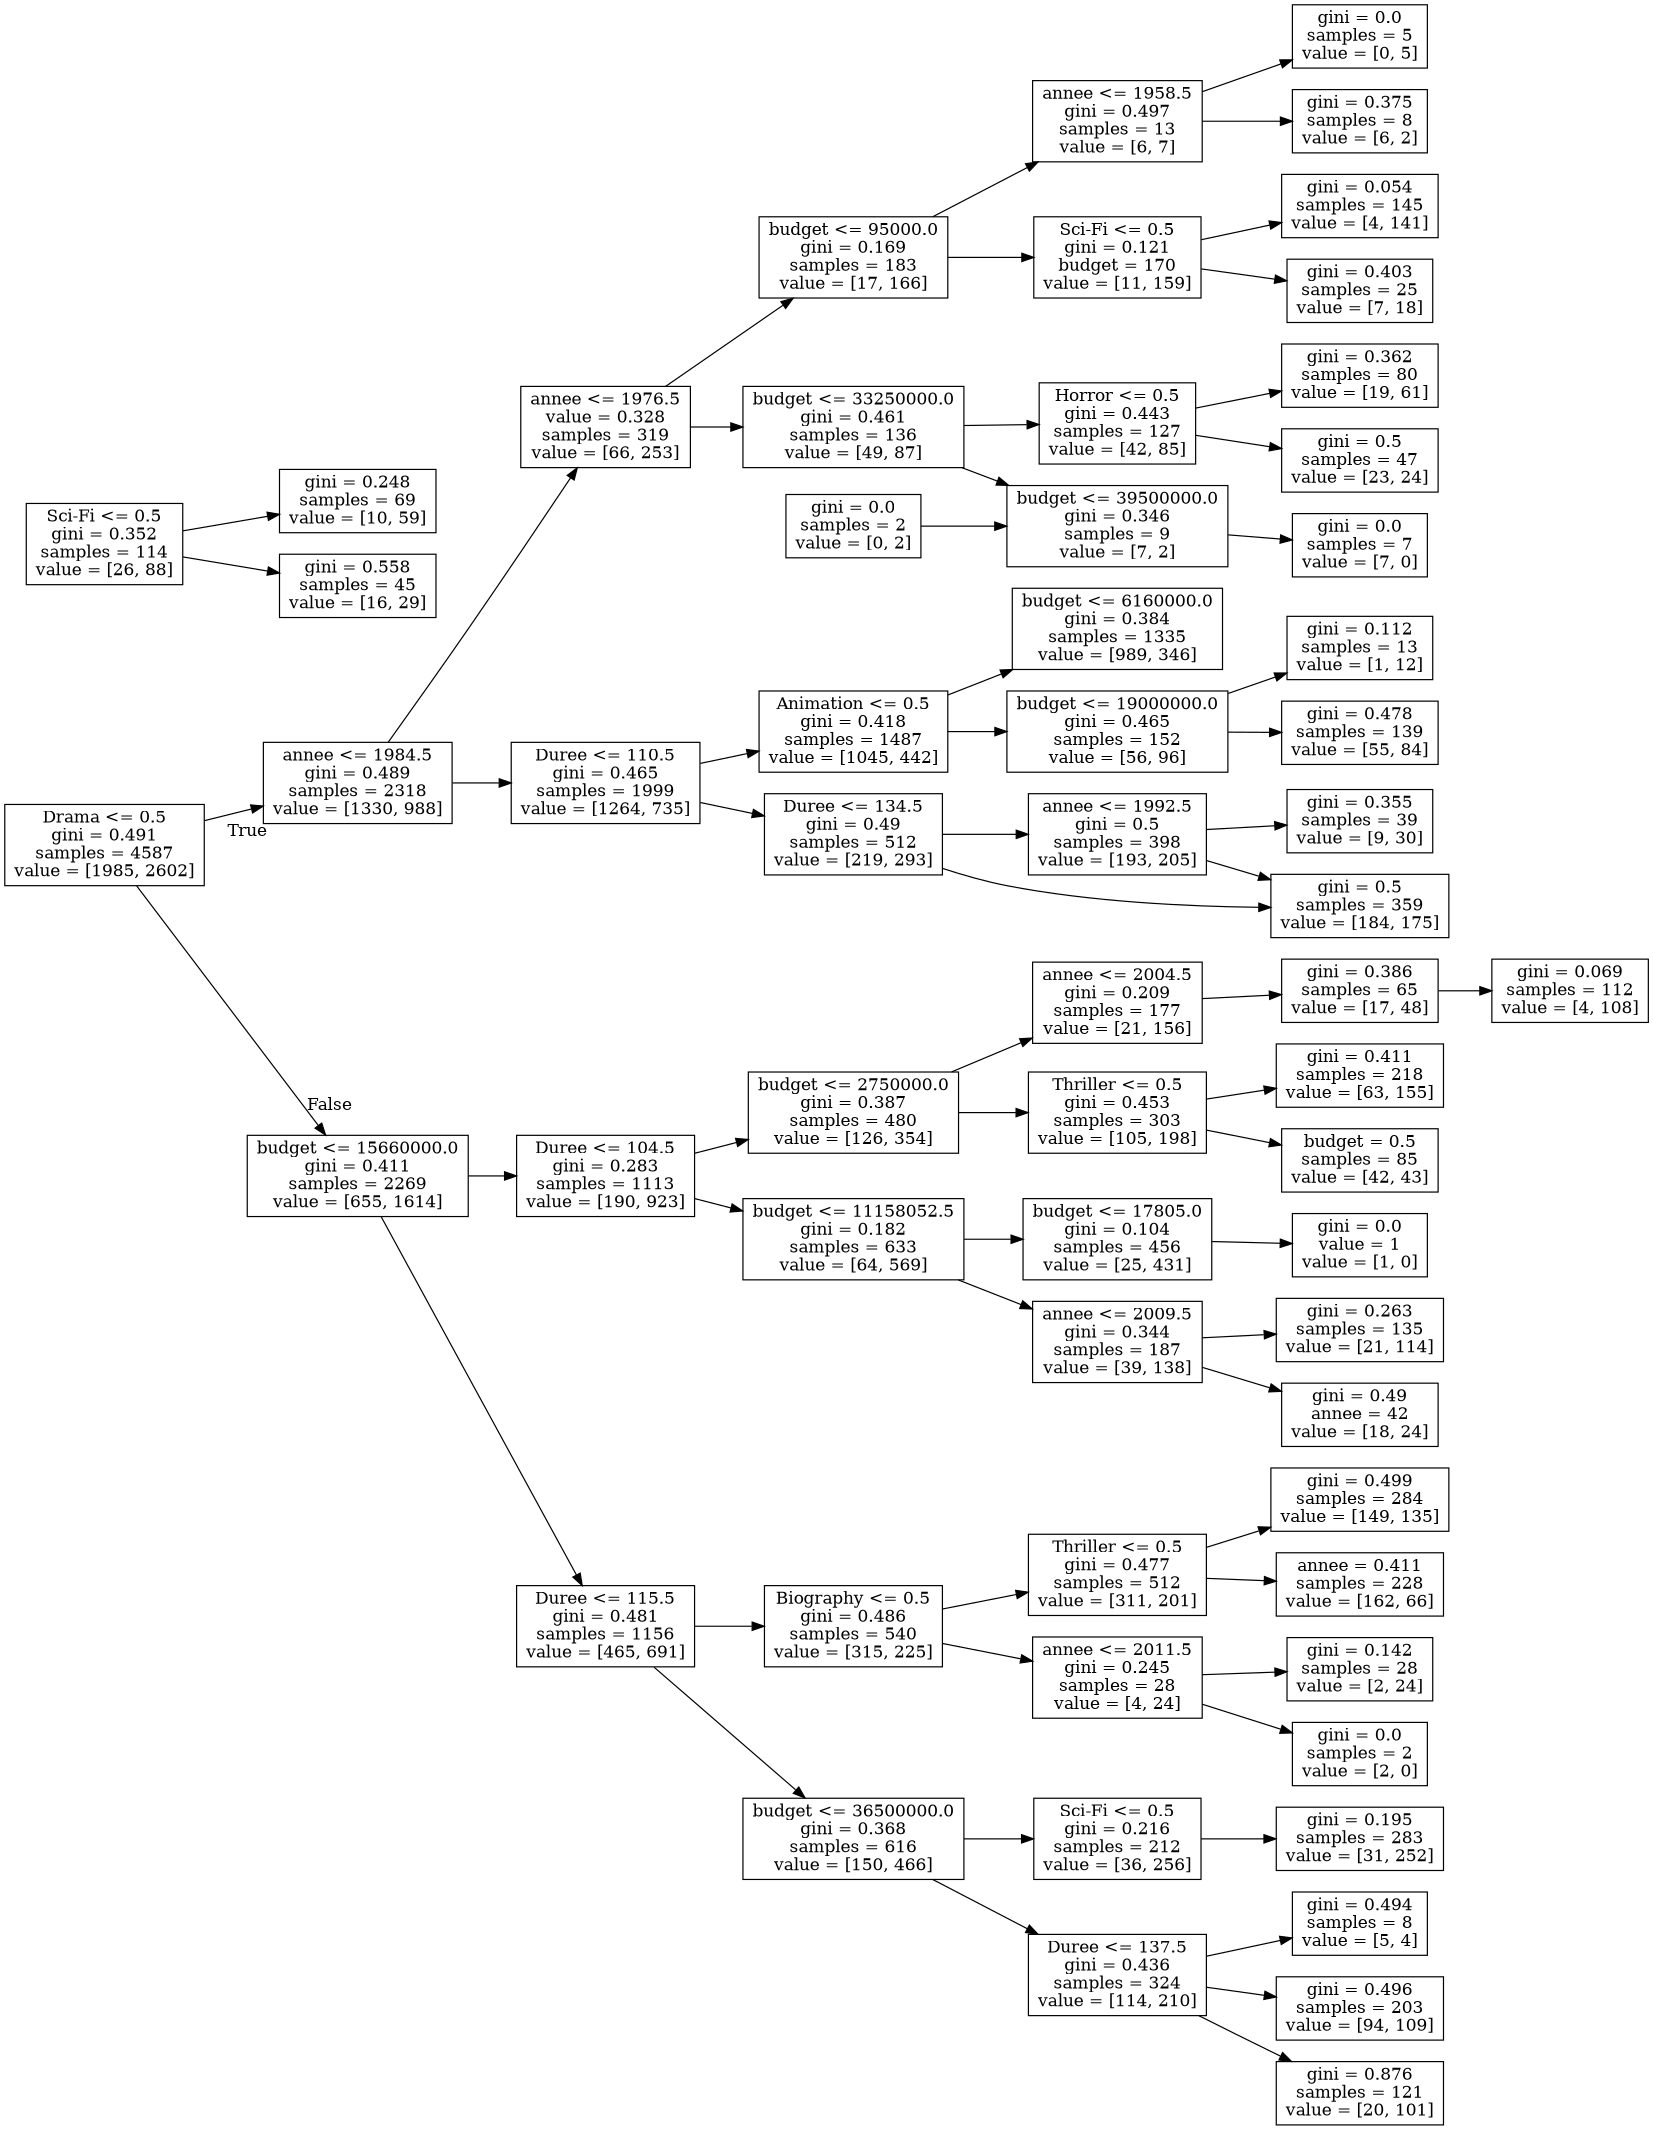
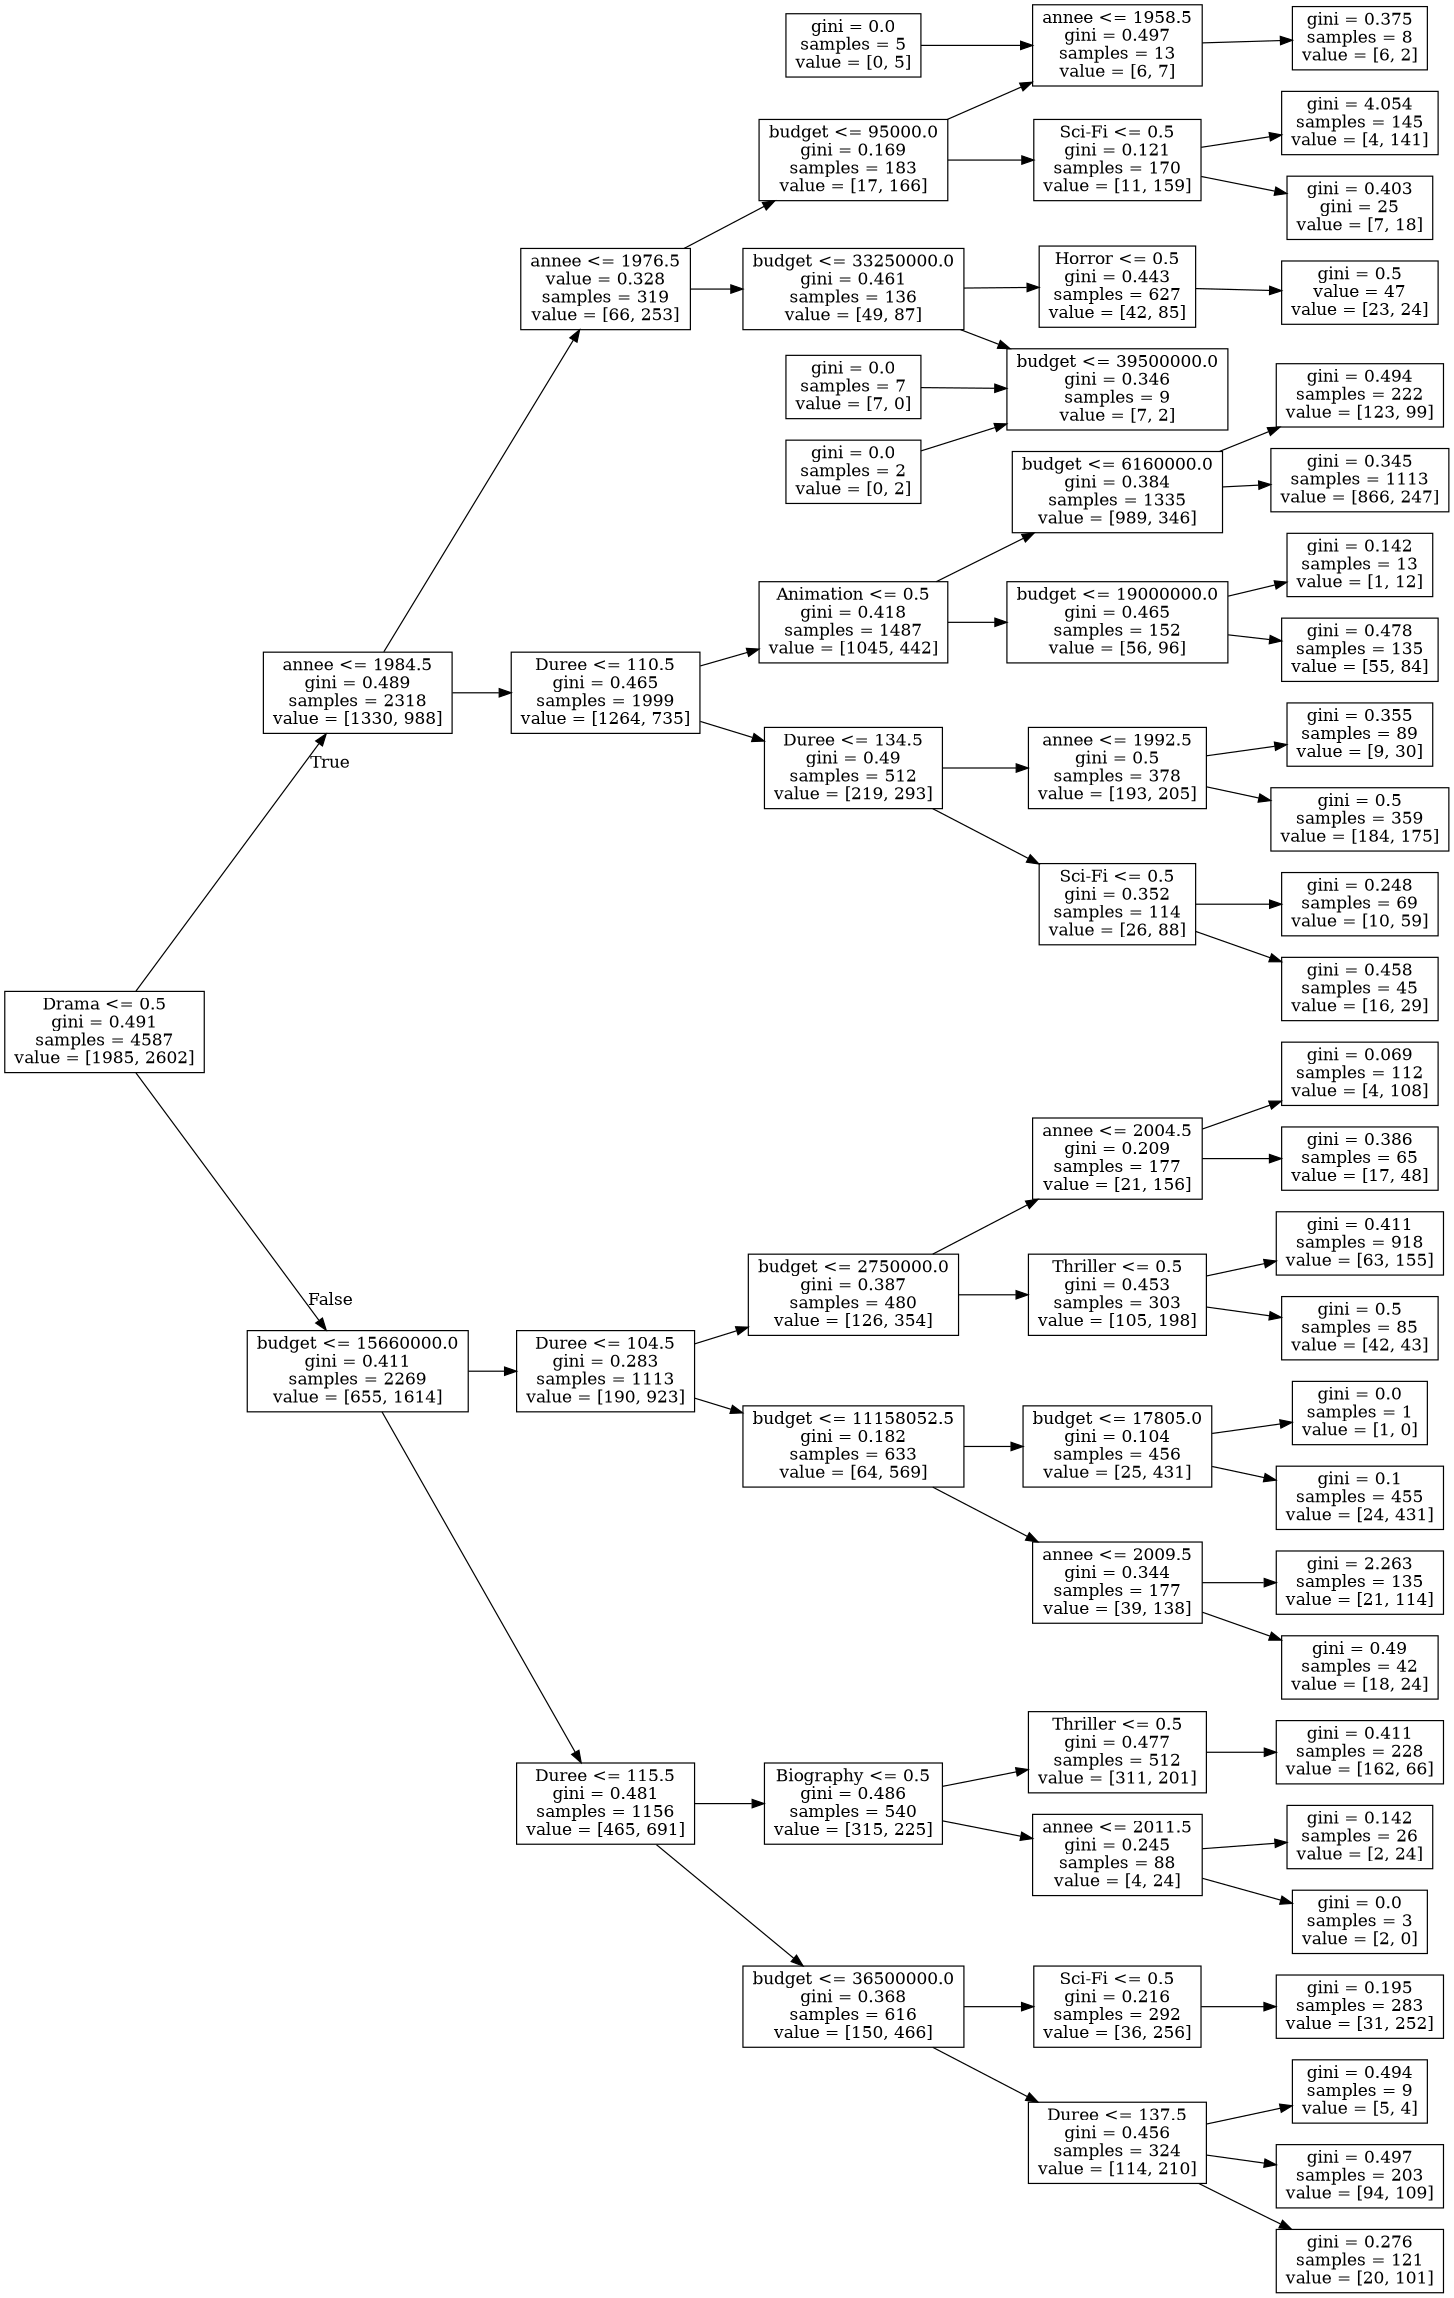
edge "annee <= 1958.5 gini = 0.497 samples = 13 value = [6, 7]" -> "gini = 0.0 samples = 5 value = [0, 5]": reversed
node "gini = 0.054 samples = 145 value = [4, 141]": label "gini = 0.054 samples = 145 value = [4, 141]" -> "gini = 4.054 samples = 145 value = [4, 141]"
node "Sci-Fi <= 0.5 gini = 0.121 budget = 170 value = [11, 159]": label "Sci-Fi <= 0.5 gini = 0.121 budget = 170 value = [11, 159]" -> "Sci-Fi <= 0.5 gini = 0.121 samples = 170 value = [11, 159]"
node "gini = 0.403 samples = 25 value = [7, 18]": label "gini = 0.403 samples = 25 value = [7, 18]" -> "gini = 0.403 gini = 25 value = [7, 18]"
node "gini = 0.362 samples = 80 value = [19, 61]": removed
node "gini = 0.494 samples = 222 value = [123, 99]": added
node "Horror <= 0.5 gini = 0.443 samples = 127 value = [42, 85]": label "Horror <= 0.5 gini = 0.443 samples = 127 value = [42, 85]" -> "Horror <= 0.5 gini = 0.443 samples = 627 value = [42, 85]"
node "gini = 0.5 samples = 47 value = [23, 24]": label "gini = 0.5 samples = 47 value = [23, 24]" -> "gini = 0.5 value = 47 value = [23, 24]"
node "gini = 0.345 samples = 1113 value = [866, 247]": added
edge "budget <= 39500000.0 gini = 0.346 samples = 9 value = [7, 2]" -> "gini = 0.0 samples = 7 value = [7, 0]": reversed
node "gini = 0.558 samples = 45 value = [16, 29]": label "gini = 0.558 samples = 45 value = [16, 29]" -> "gini = 0.458 samples = 45 value = [16, 29]"
node "gini = 0.112 samples = 13 value = [1, 12]": label "gini = 0.112 samples = 13 value = [1, 12]" -> "gini = 0.142 samples = 13 value = [1, 12]"
node "gini = 0.478 samples = 139 value = [55, 84]": label "gini = 0.478 samples = 139 value = [55, 84]" -> "gini = 0.478 samples = 135 value = [55, 84]"
node "gini = 0.355 samples = 39 value = [9, 30]": label "gini = 0.355 samples = 39 value = [9, 30]" -> "gini = 0.355 samples = 89 value = [9, 30]"
node "annee <= 1992.5 gini = 0.5 samples = 398 value = [193, 205]": label "annee <= 1992.5 gini = 0.5 samples = 398 value = [193, 205]" -> "annee <= 1992.5 gini = 0.5 samples = 378 value = [193, 205]"
edge "Duree <= 134.5 gini = 0.49 samples = 512 value = [219, 293]" -> "gini = 0.5 samples = 359 value = [184, 175]": now "Duree <= 134.5 gini = 0.49 samples = 512 value = [219, 293]" -> "Sci-Fi <= 0.5 gini = 0.352 samples = 114 value = [26, 88]"
edge "gini = 0.386 samples = 65 value = [17, 48]" -> "gini = 0.069 samples = 112 value = [4, 108]": now "annee <= 2004.5 gini = 0.209 samples = 177 value = [21, 156]" -> "gini = 0.069 samples = 112 value = [4, 108]"
node "gini = 0.411 samples = 218 value = [63, 155]": label "gini = 0.411 samples = 218 value = [63, 155]" -> "gini = 0.411 samples = 918 value = [63, 155]"
node "budget = 0.5 samples = 85 value = [42, 43]": label "budget = 0.5 samples = 85 value = [42, 43]" -> "gini = 0.5 samples = 85 value = [42, 43]"
node "gini = 0.0 value = 1 value = [1, 0]": label "gini = 0.0 value = 1 value = [1, 0]" -> "gini = 0.0 samples = 1 value = [1, 0]"
node "gini = 0.263 samples = 135 value = [21, 114]": label "gini = 0.263 samples = 135 value = [21, 114]" -> "gini = 2.263 samples = 135 value = [21, 114]"
node "annee <= 2009.5 gini = 0.344 samples = 187 value = [39, 138]": label "annee <= 2009.5 gini = 0.344 samples = 187 value = [39, 138]" -> "annee <= 2009.5 gini = 0.344 samples = 177 value = [39, 138]"
node "gini = 0.49 annee = 42 value = [18, 24]": label "gini = 0.49 annee = 42 value = [18, 24]" -> "gini = 0.49 samples = 42 value = [18, 24]"
node "gini = 0.1 samples = 455 value = [24, 431]": added
node "gini = 0.499 samples = 284 value = [149, 135]": removed
node "annee = 0.411 samples = 228 value = [162, 66]": label "annee = 0.411 samples = 228 value = [162, 66]" -> "gini = 0.411 samples = 228 value = [162, 66]"
node "gini = 0.142 samples = 28 value = [2, 24]": label "gini = 0.142 samples = 28 value = [2, 24]" -> "gini = 0.142 samples = 26 value = [2, 24]"
node "annee <= 2011.5 gini = 0.245 samples = 28 value = [4, 24]": label "annee <= 2011.5 gini = 0.245 samples = 28 value = [4, 24]" -> "annee <= 2011.5 gini = 0.245 samples = 88 value = [4, 24]"
node "gini = 0.0 samples = 2 value = [2, 0]": label "gini = 0.0 samples = 2 value = [2, 0]" -> "gini = 0.0 samples = 3 value = [2, 0]"
node "Sci-Fi <= 0.5 gini = 0.216 samples = 212 value = [36, 256]": label "Sci-Fi <= 0.5 gini = 0.216 samples = 212 value = [36, 256]" -> "Sci-Fi <= 0.5 gini = 0.216 samples = 292 value = [36, 256]"
node "gini = 0.494 samples = 8 value = [5, 4]": label "gini = 0.494 samples = 8 value = [5, 4]" -> "gini = 0.494 samples = 9 value = [5, 4]"
node "Duree <= 137.5 gini = 0.436 samples = 324 value = [114, 210]": label "Duree <= 137.5 gini = 0.436 samples = 324 value = [114, 210]" -> "Duree <= 137.5 gini = 0.456 samples = 324 value = [114, 210]"
node "gini = 0.496 samples = 203 value = [94, 109]": label "gini = 0.496 samples = 203 value = [94, 109]" -> "gini = 0.497 samples = 203 value = [94, 109]"
node "gini = 0.876 samples = 121 value = [20, 101]": label "gini = 0.876 samples = 121 value = [20, 101]" -> "gini = 0.276 samples = 121 value = [20, 101]"
